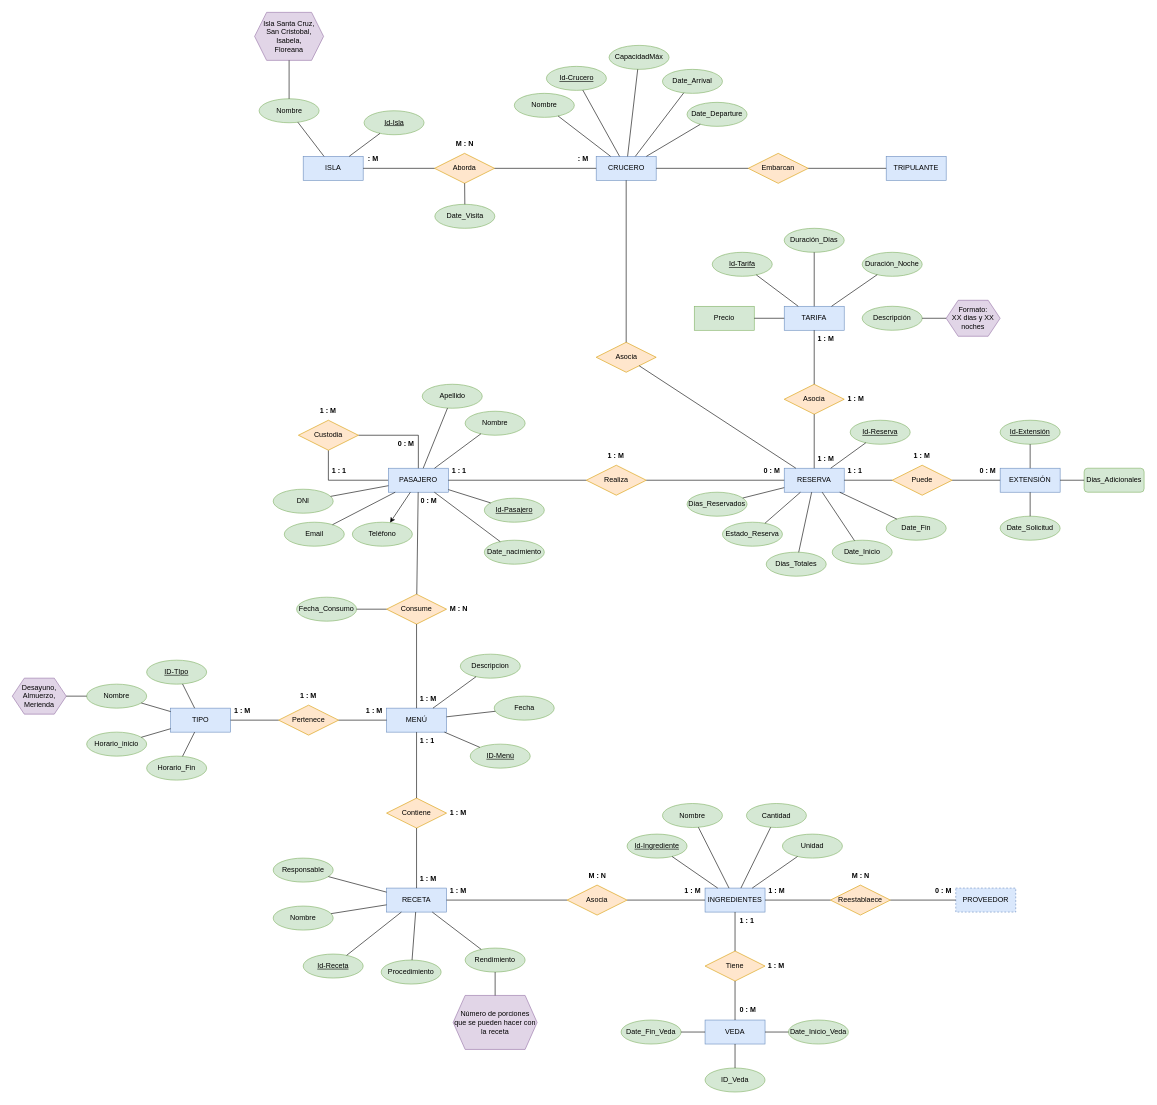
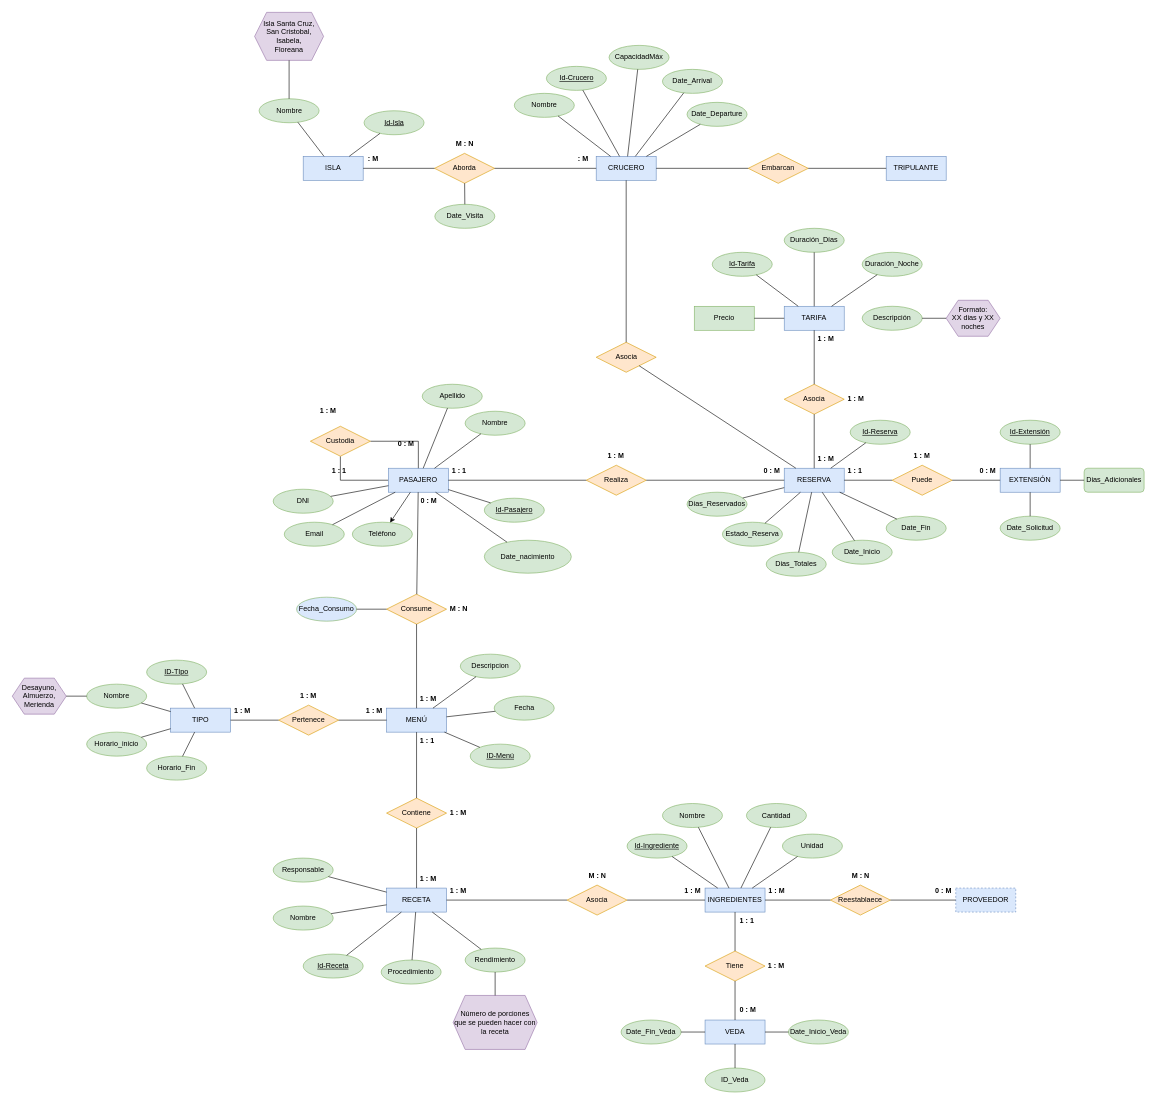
node "Custodia": moved (329, 435) -> (341, 441)
node "Date_nacimiento": size 60x24 -> 87x33
node "Fecha_Consumo": fillcolor #d5e8d4 -> #dae8fc
